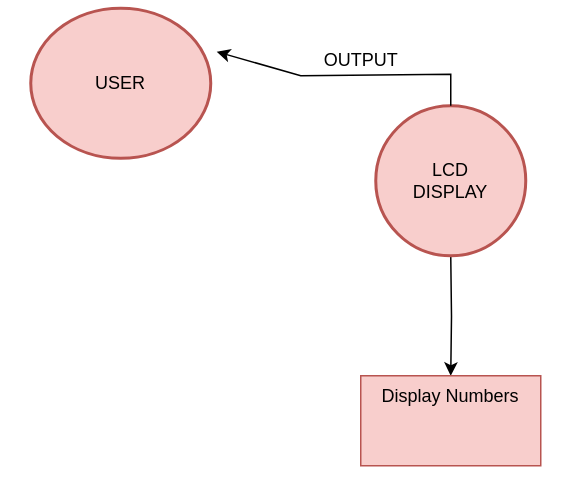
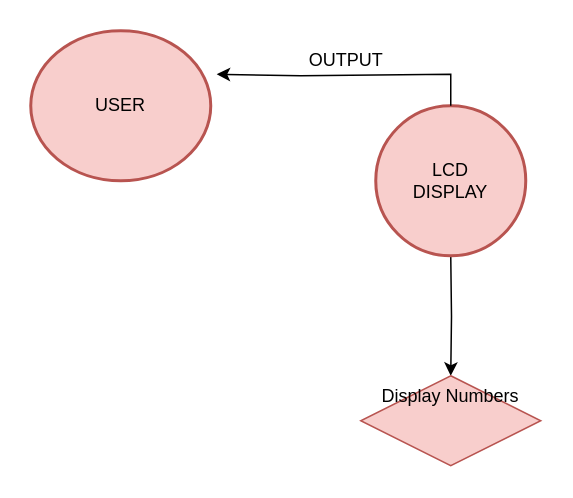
node "OUTPUT": moved (361, 61) -> (346, 61)
node "USER": moved (121, 83) -> (121, 106)
node "Display Numbers": shape rectangle -> diamond
